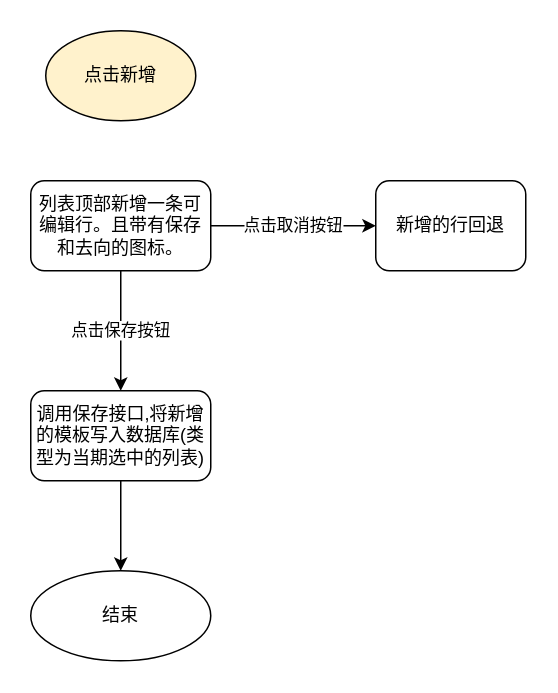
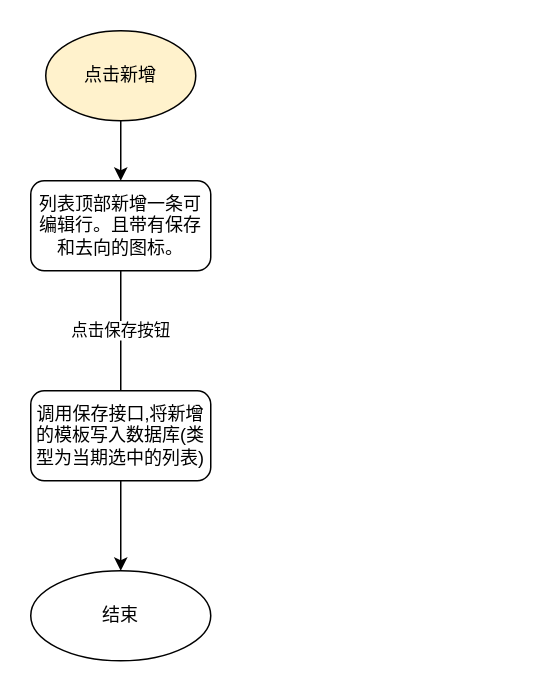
edge "点击新增" -> "列表顶部新增一条可编辑行。且带有保存和去向的图标。": added
edge "列表顶部新增一条可编辑行。且带有保存和去向的图标。" -> "新增的行回退": removed, label "点击取消按钮"
node "新增的行回退": removed
edge "列表顶部新增一条可编辑行。且带有保存和去向的图标。" -> "调用保存接口,将新增的模板写入数据库(类型为当期选中的列表)": arrowhead classic -> none
